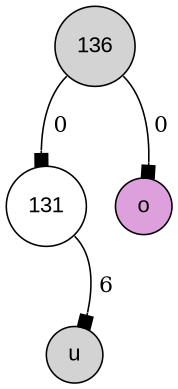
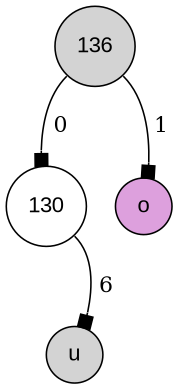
edge "136" -> "o": label " 0" -> " 1"
node "131": label "131" -> "130"
